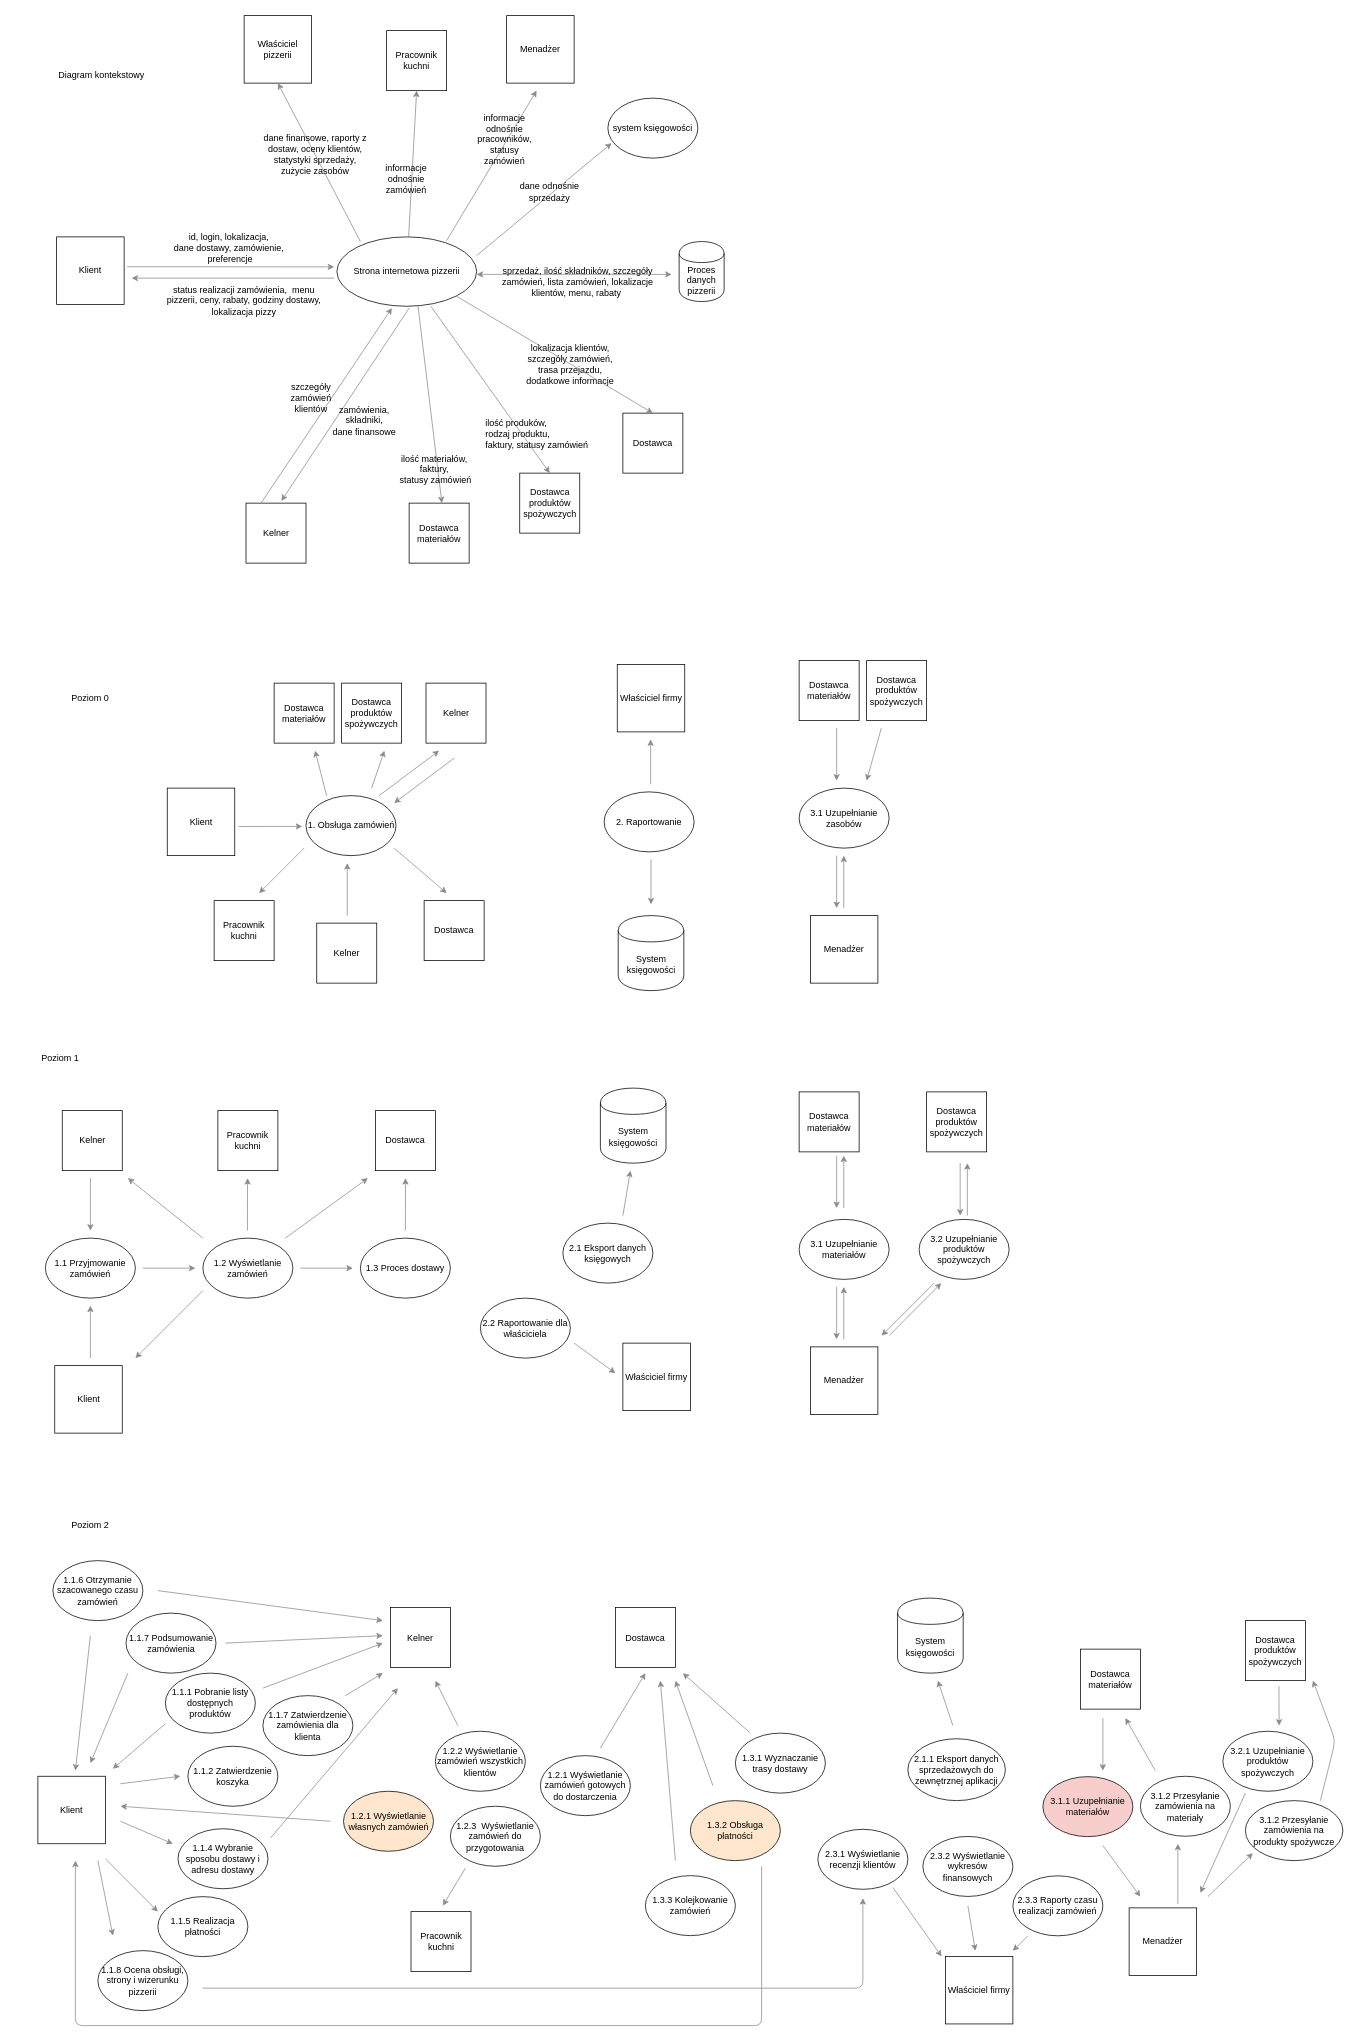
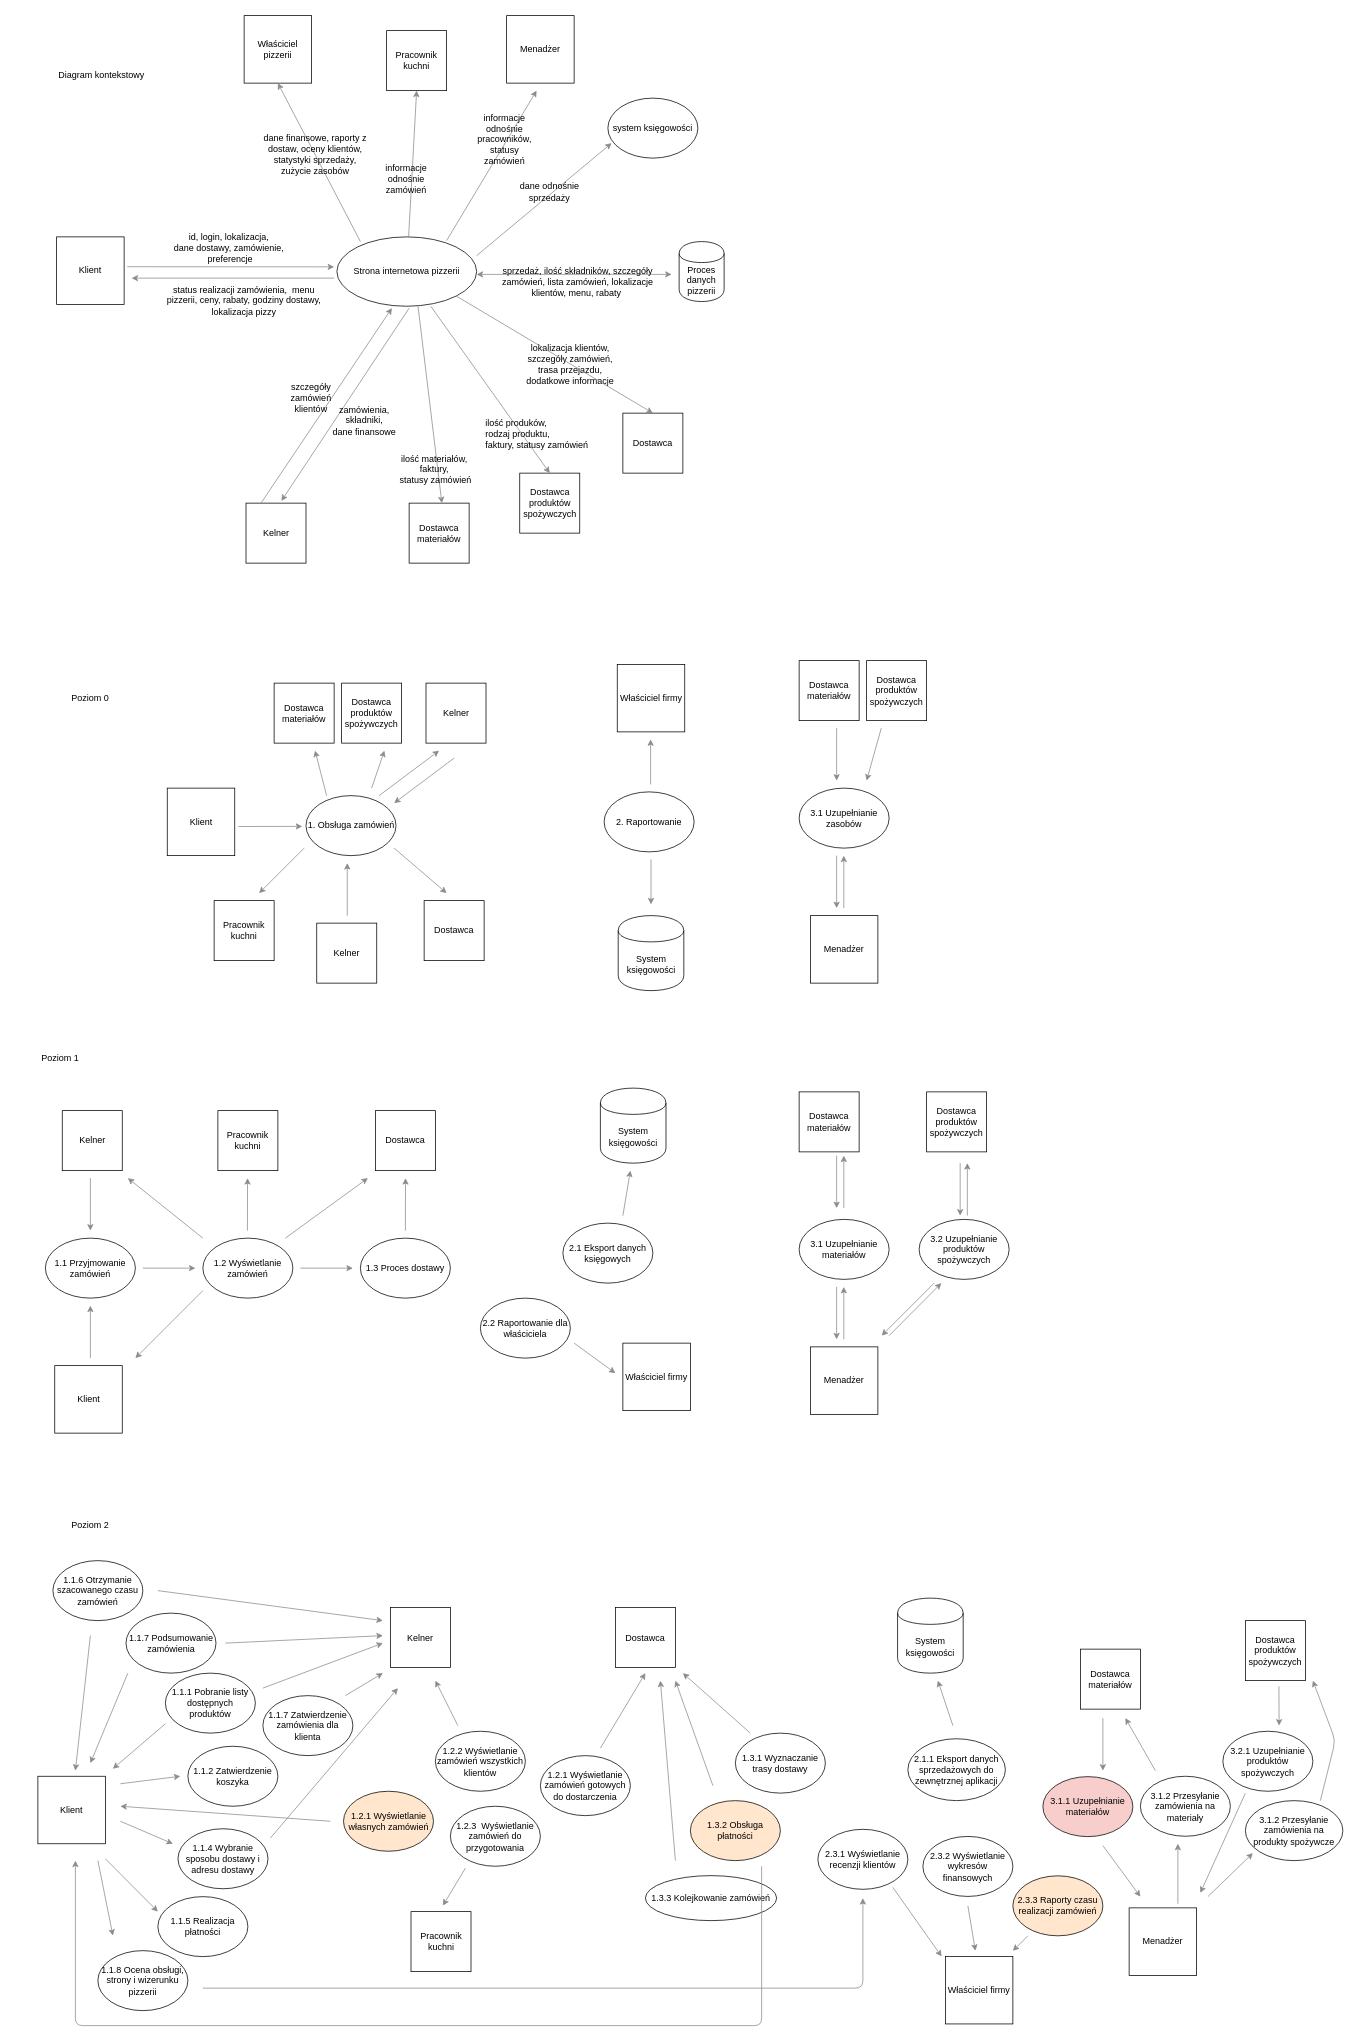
node "1.3.3 Kolejkowanie zamówień": size 90x60 -> 131x45
node "2.3.3 Raporty czasu realizacji zamówień": fillcolor #ffffff -> #ffe6cc
